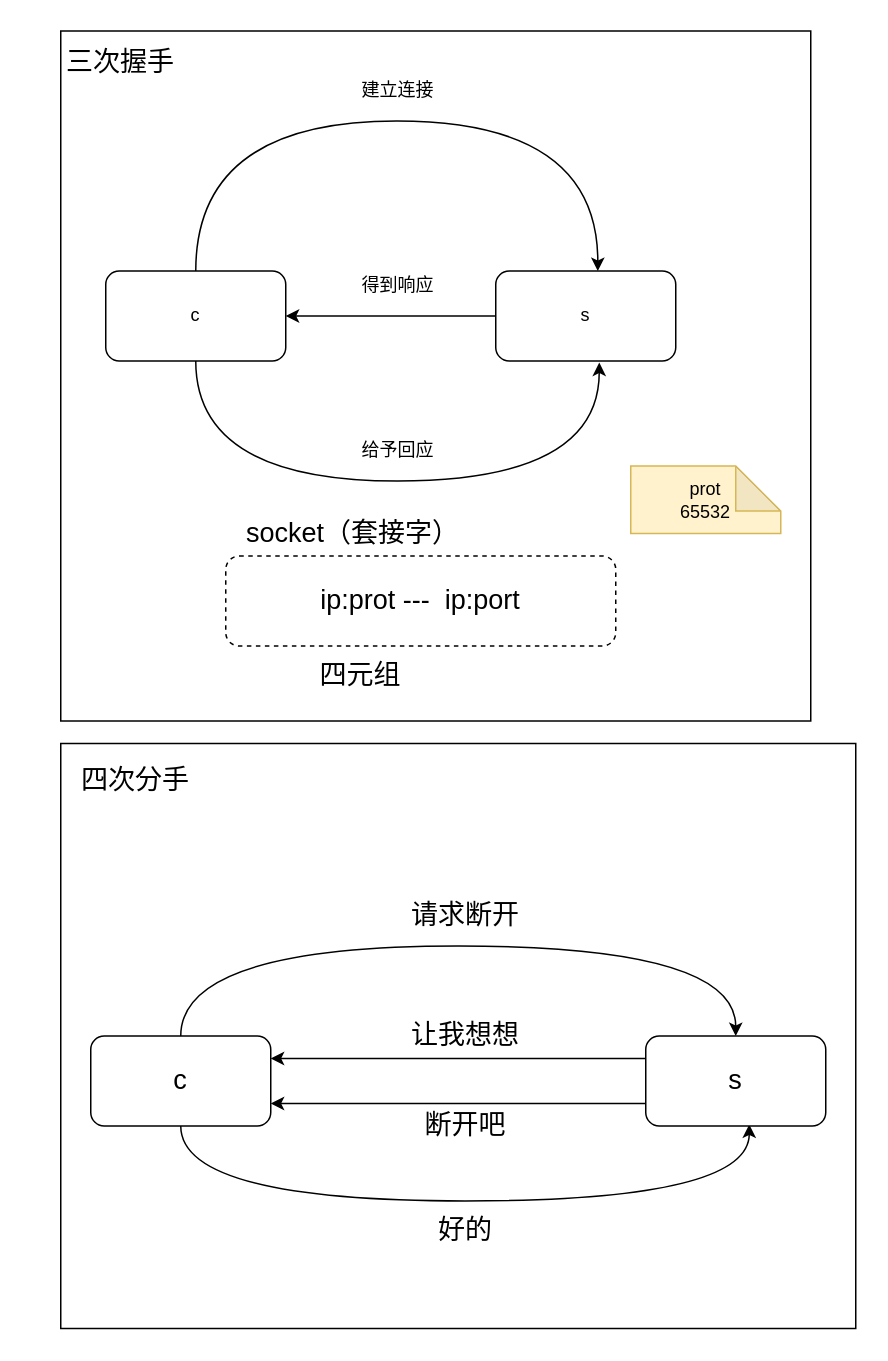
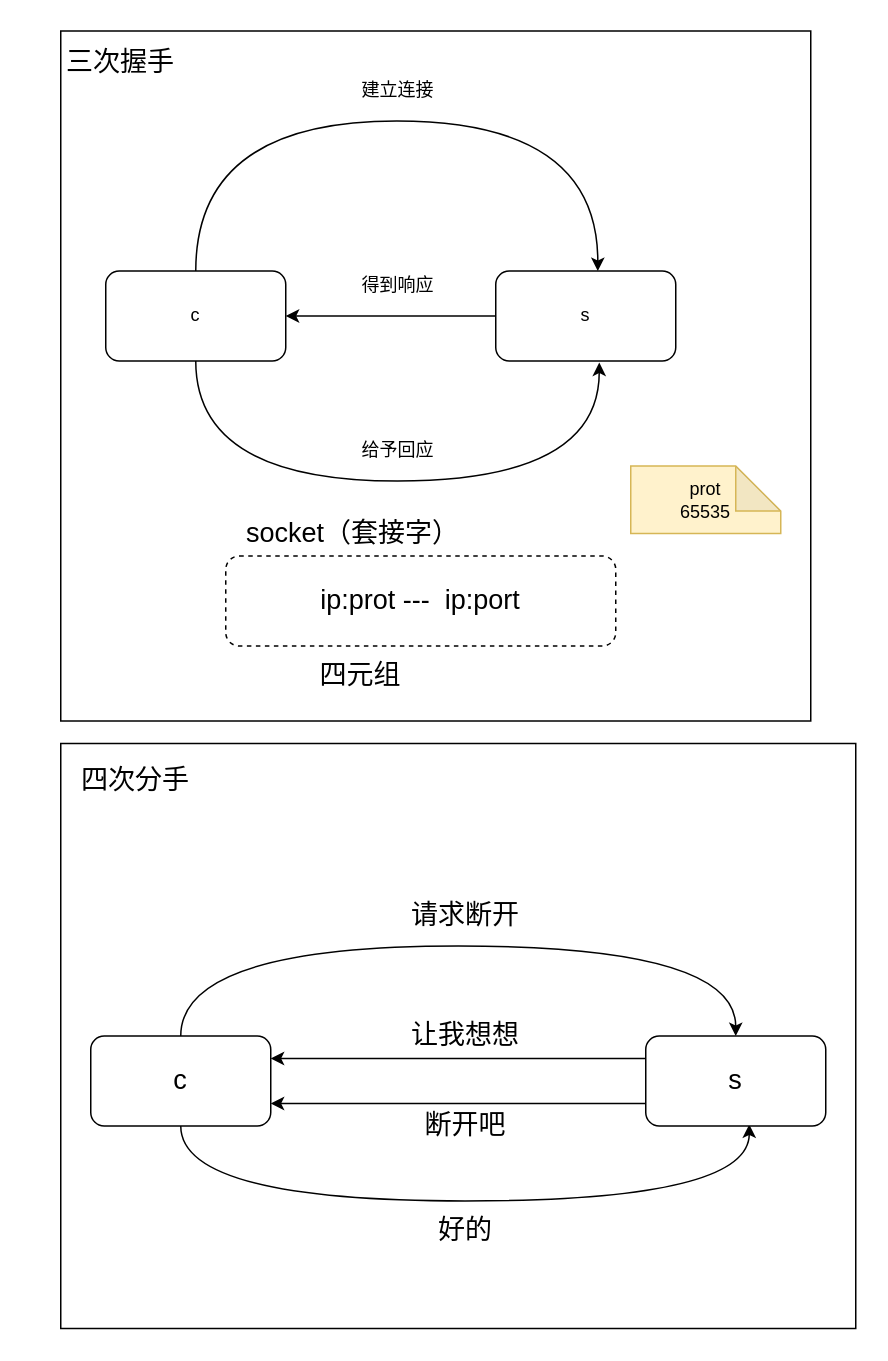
node "prot 65532": label "prot 65532" -> "prot 65535"
